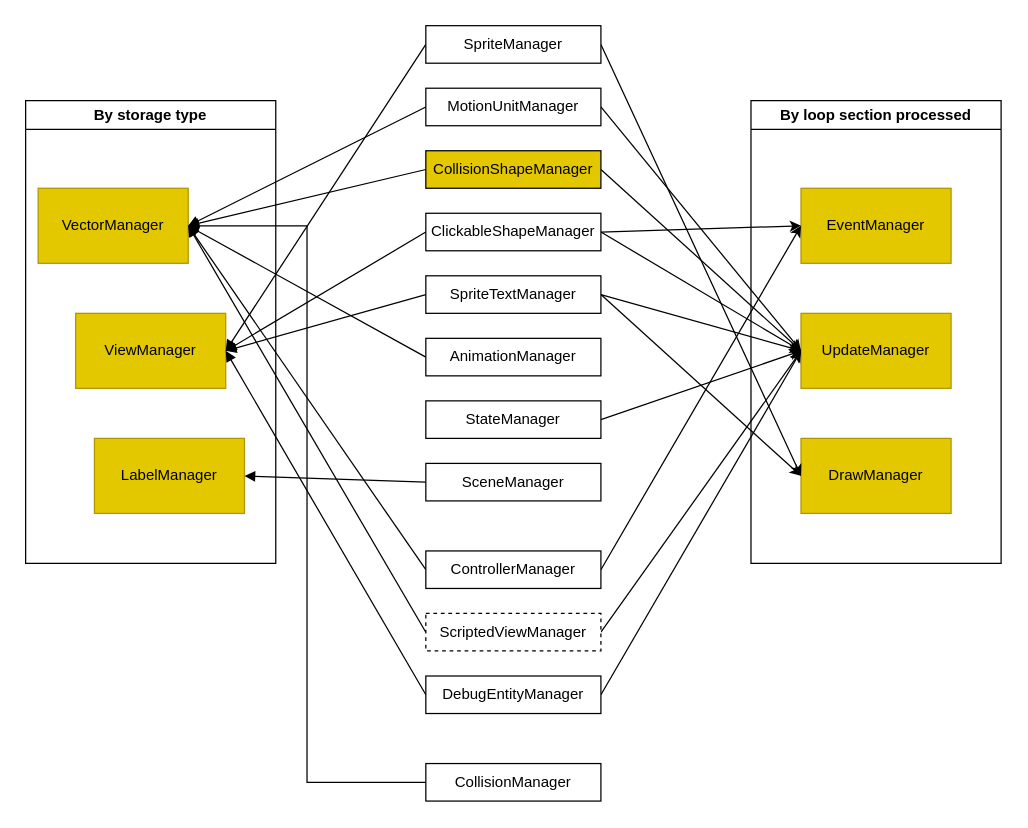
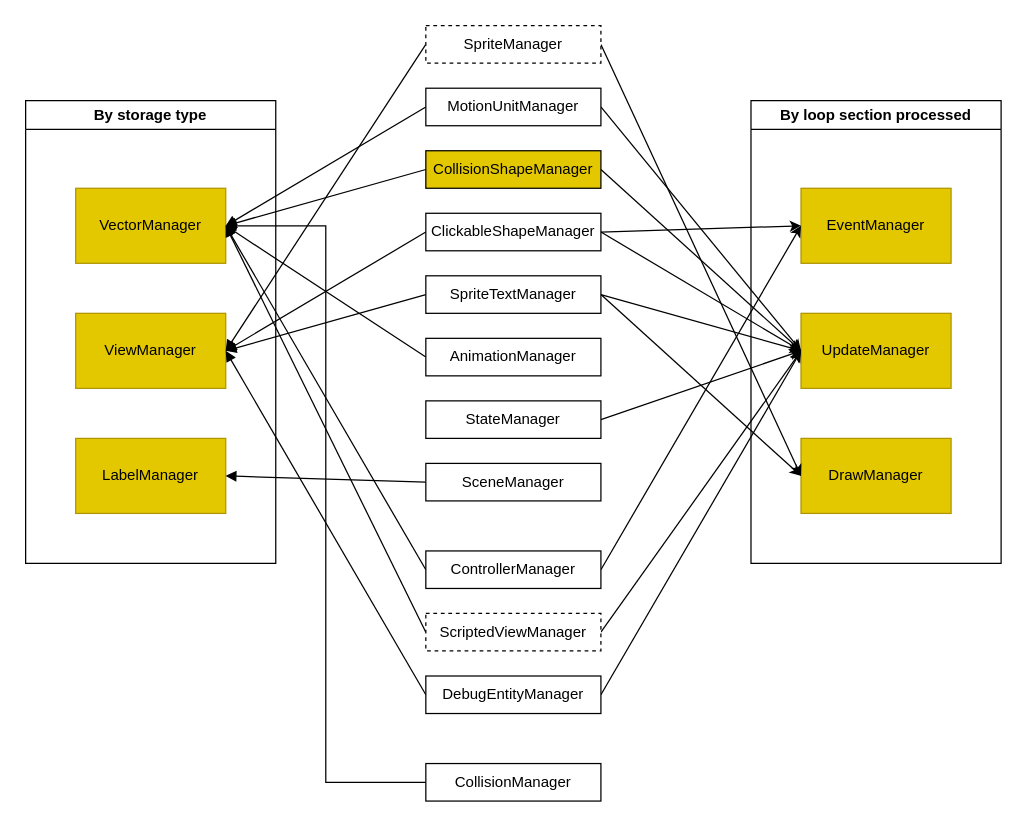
node "SpriteManager": style solid -> dashed
node "VectorManager": moved (113, 226) -> (151, 226)
node "LabelManager": moved (169, 476) -> (151, 476)
